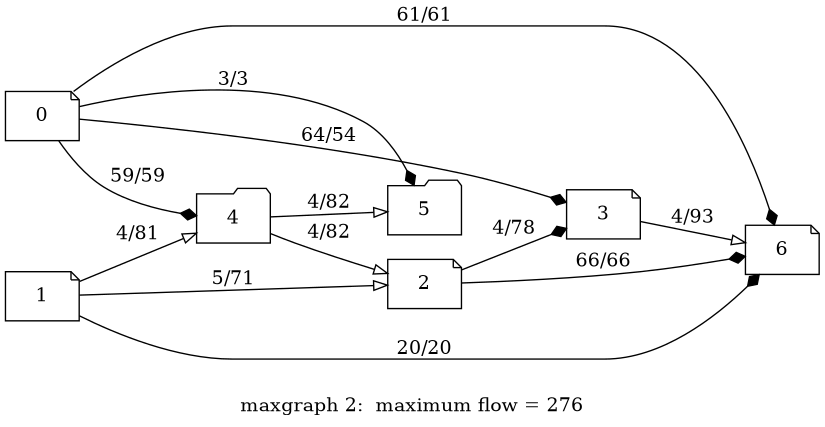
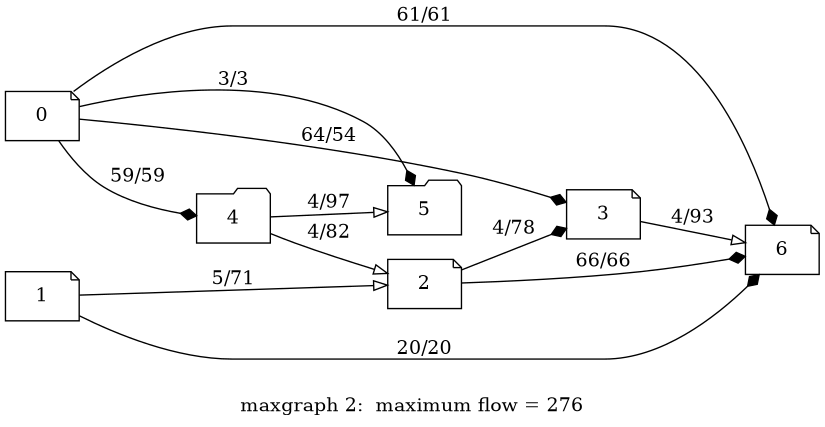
edge "4" -> "5": label " 4/82 " -> " 4/97 "
edge "1" -> "4": removed, label "4/81"
